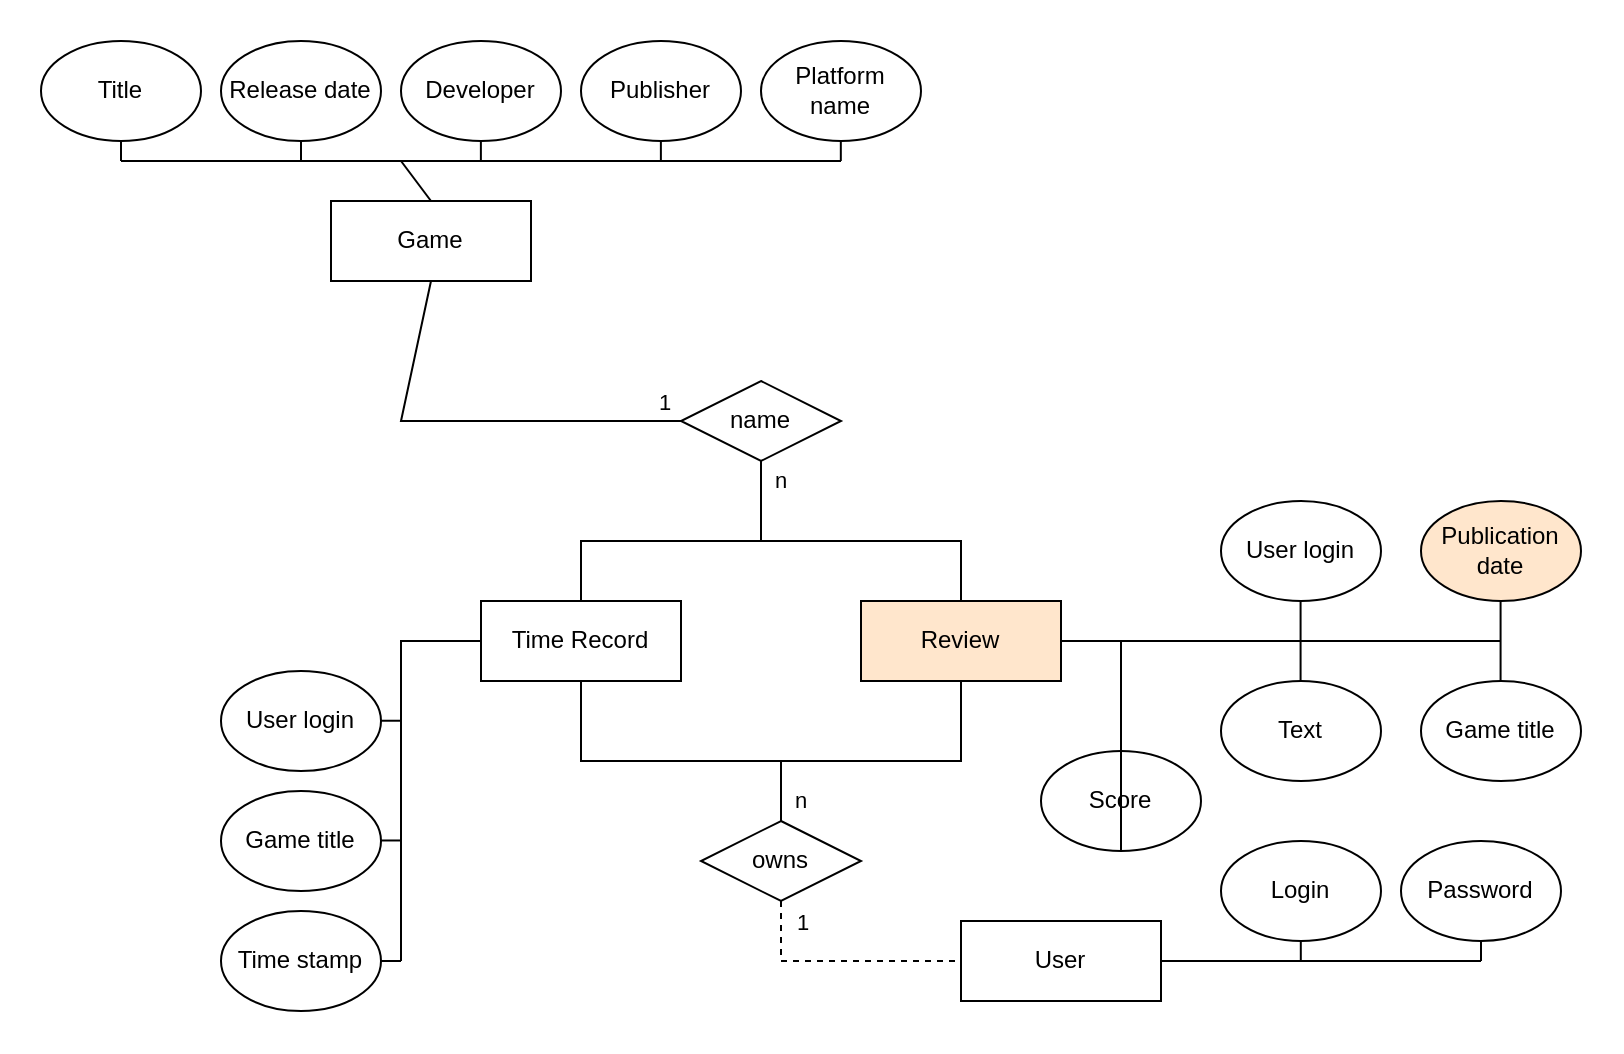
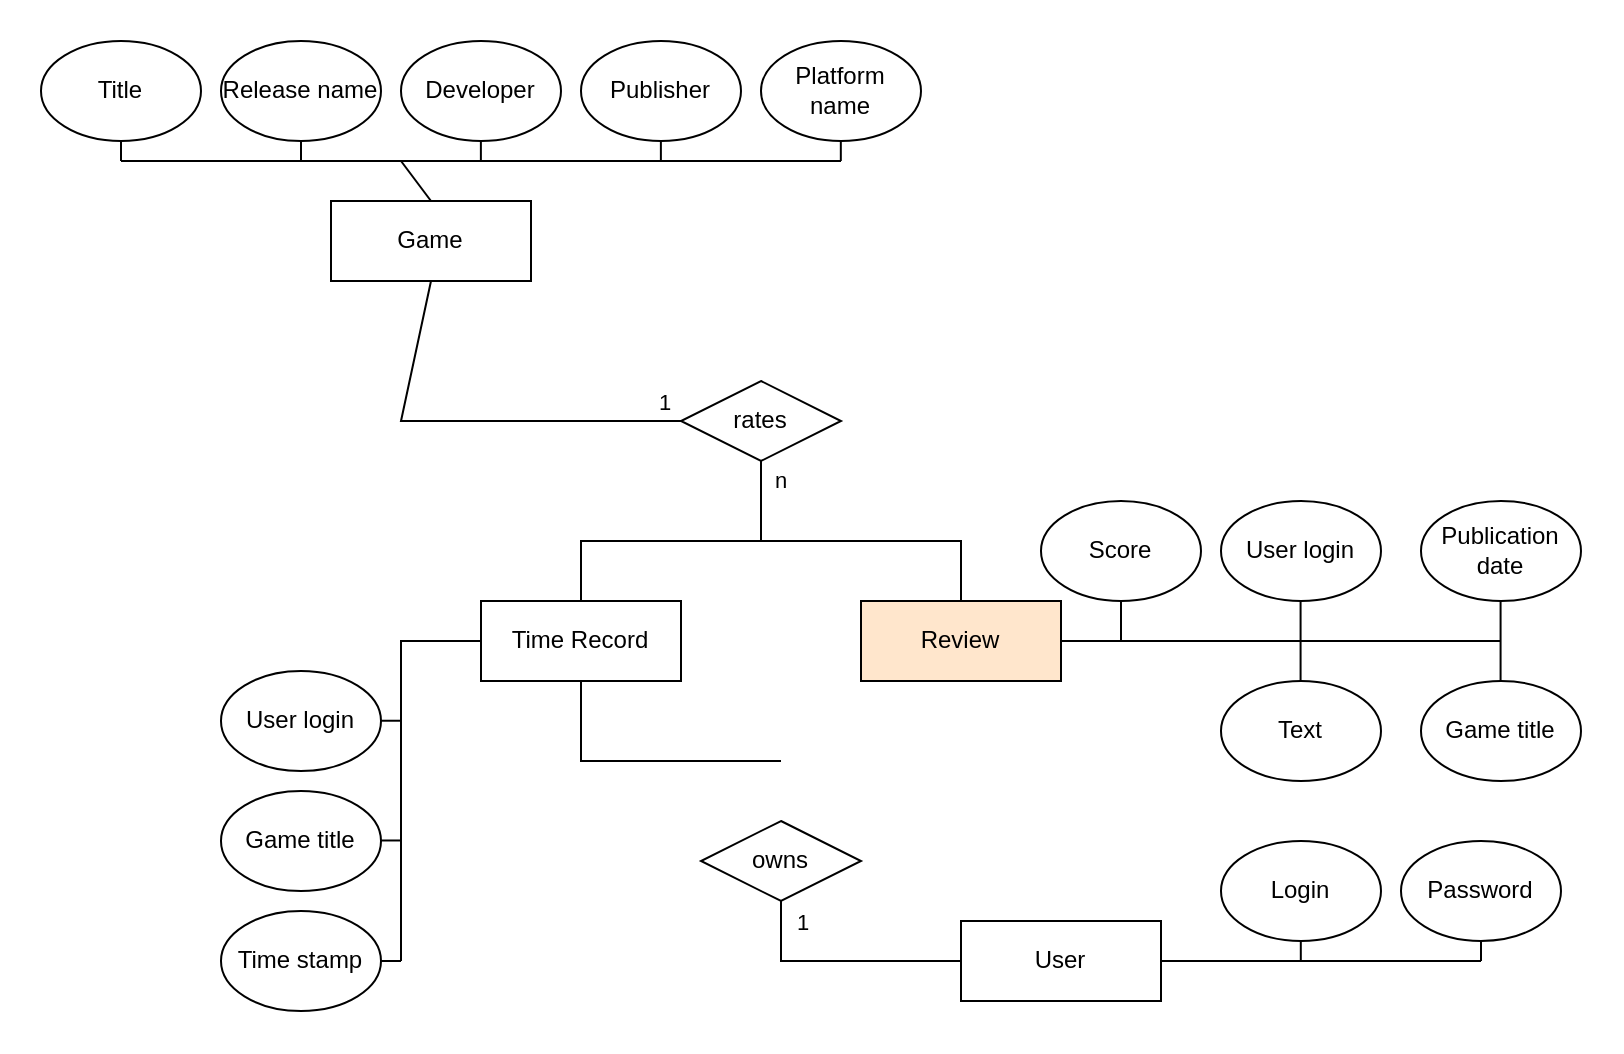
node "Release date": label "Release date" -> "Release name"
node "name": label "name" -> "rates"
node "Publication date": fillcolor #ffe6cc -> #ffffff
edge "Review" -- "owns": removed, label "n"
node "Score": moved (1121, 801) -> (1121, 551)
edge "owns" -- "User": style dashed -> solid
